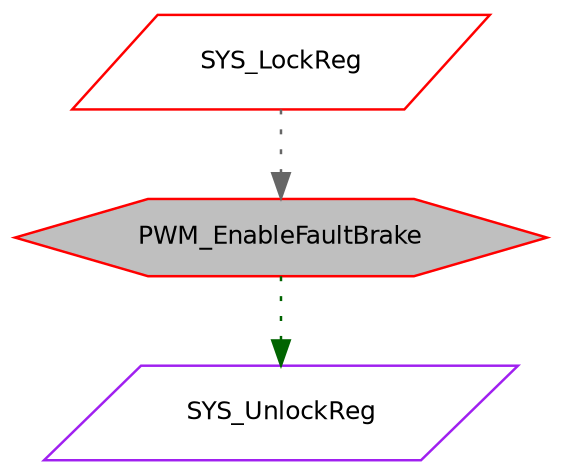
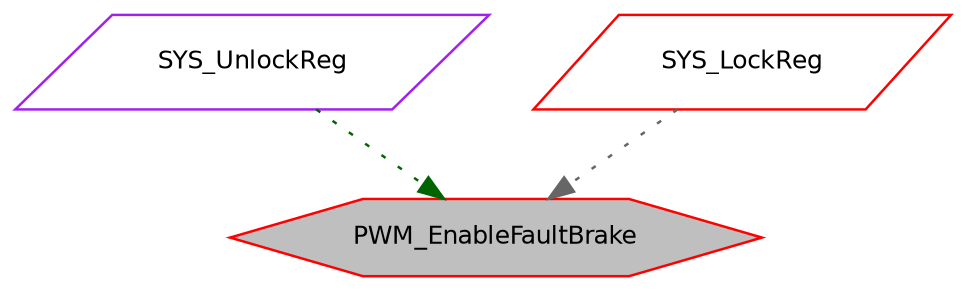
edge "PWM_EnableFaultBrake" -> "SYS_UnlockReg": reversed
